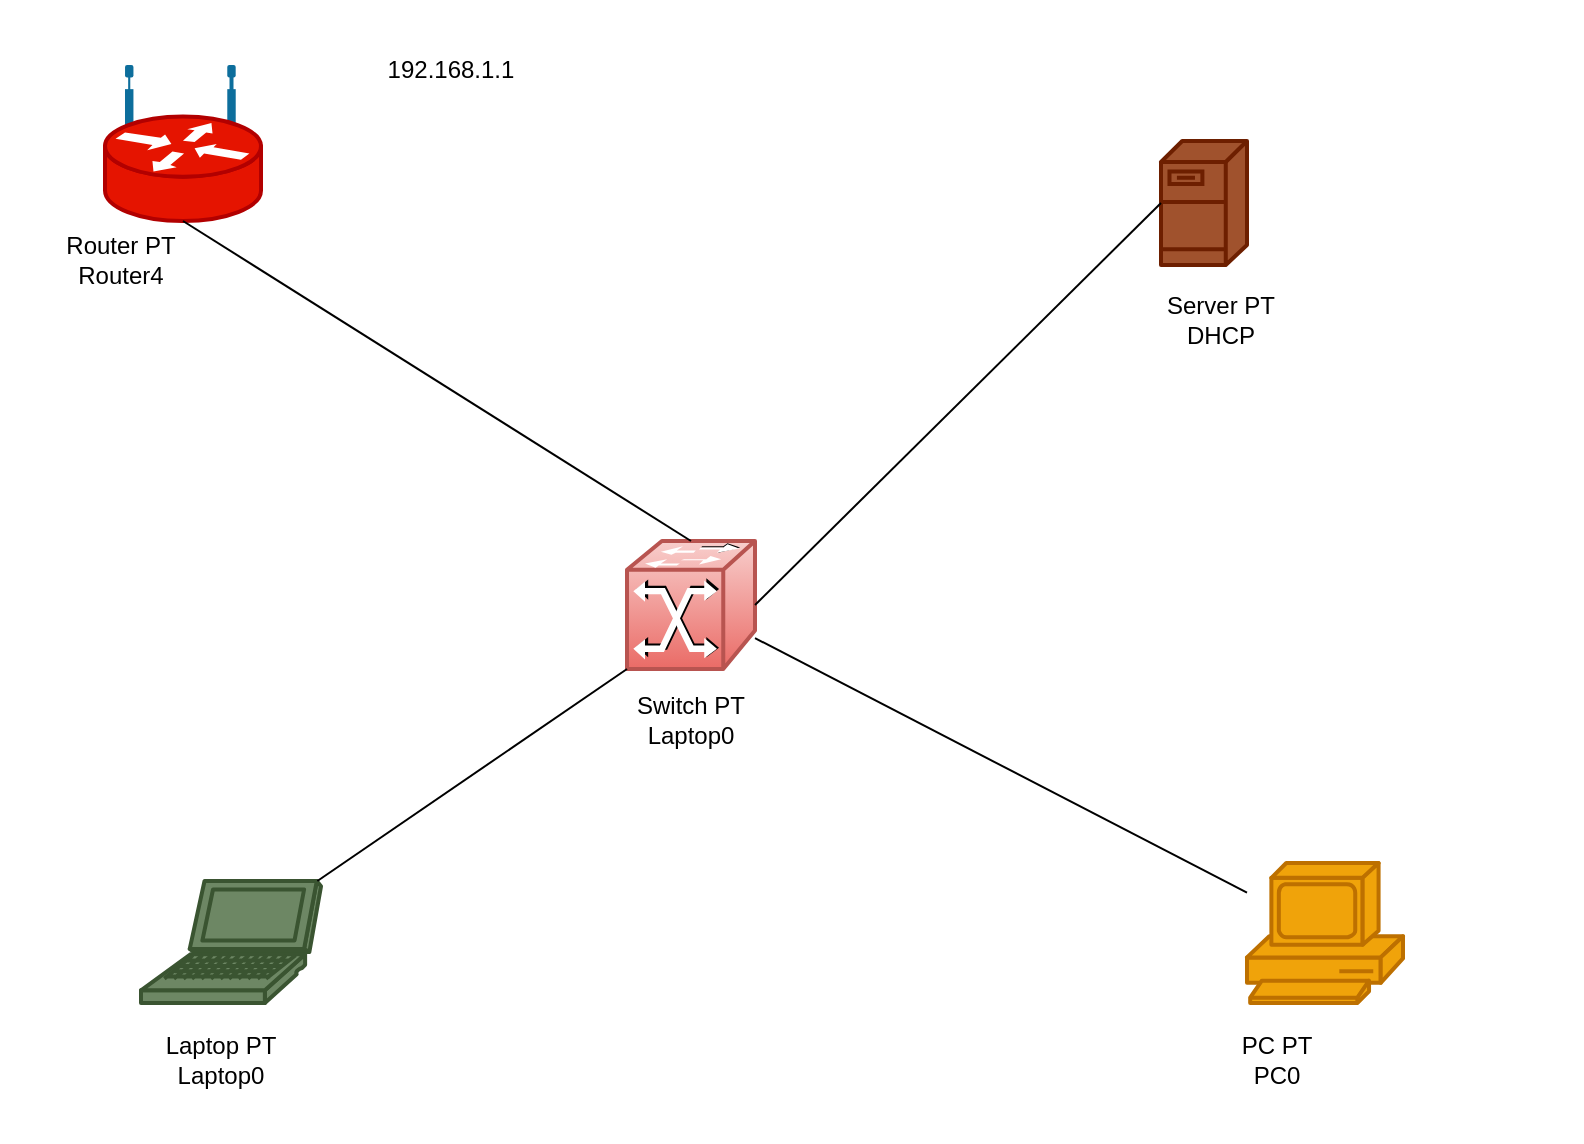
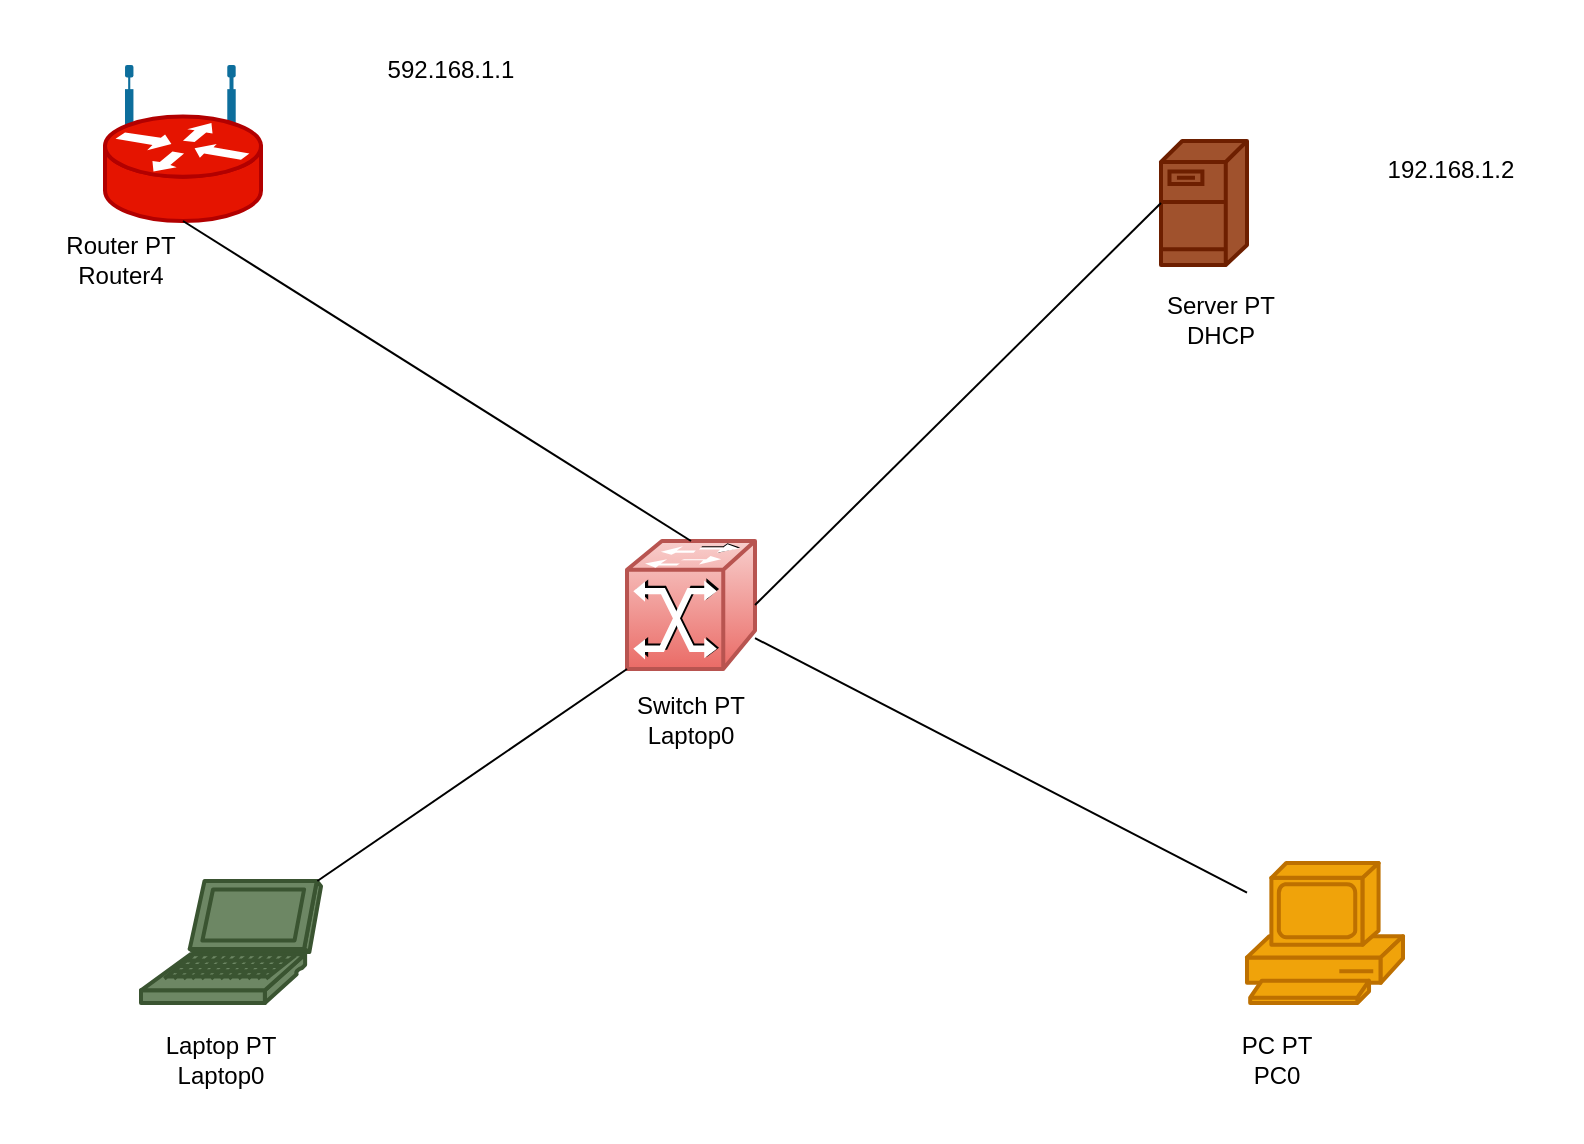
node "192.168.1.1": label "192.168.1.1" -> "592.168.1.1"
node "192.168.1.2": added
